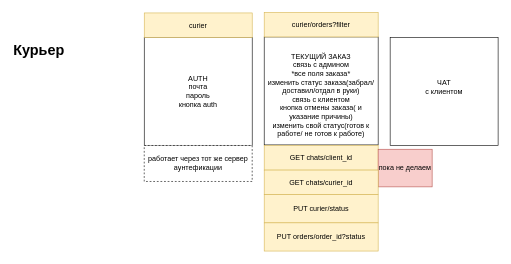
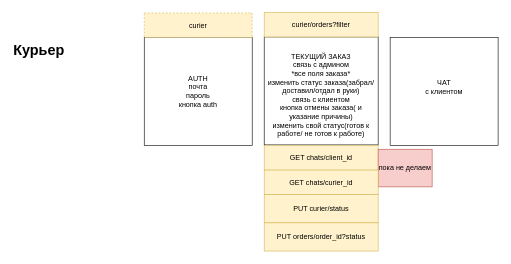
node "curier": style solid -> dashed
node "работает через тот же сервер аунтефикации": removed
